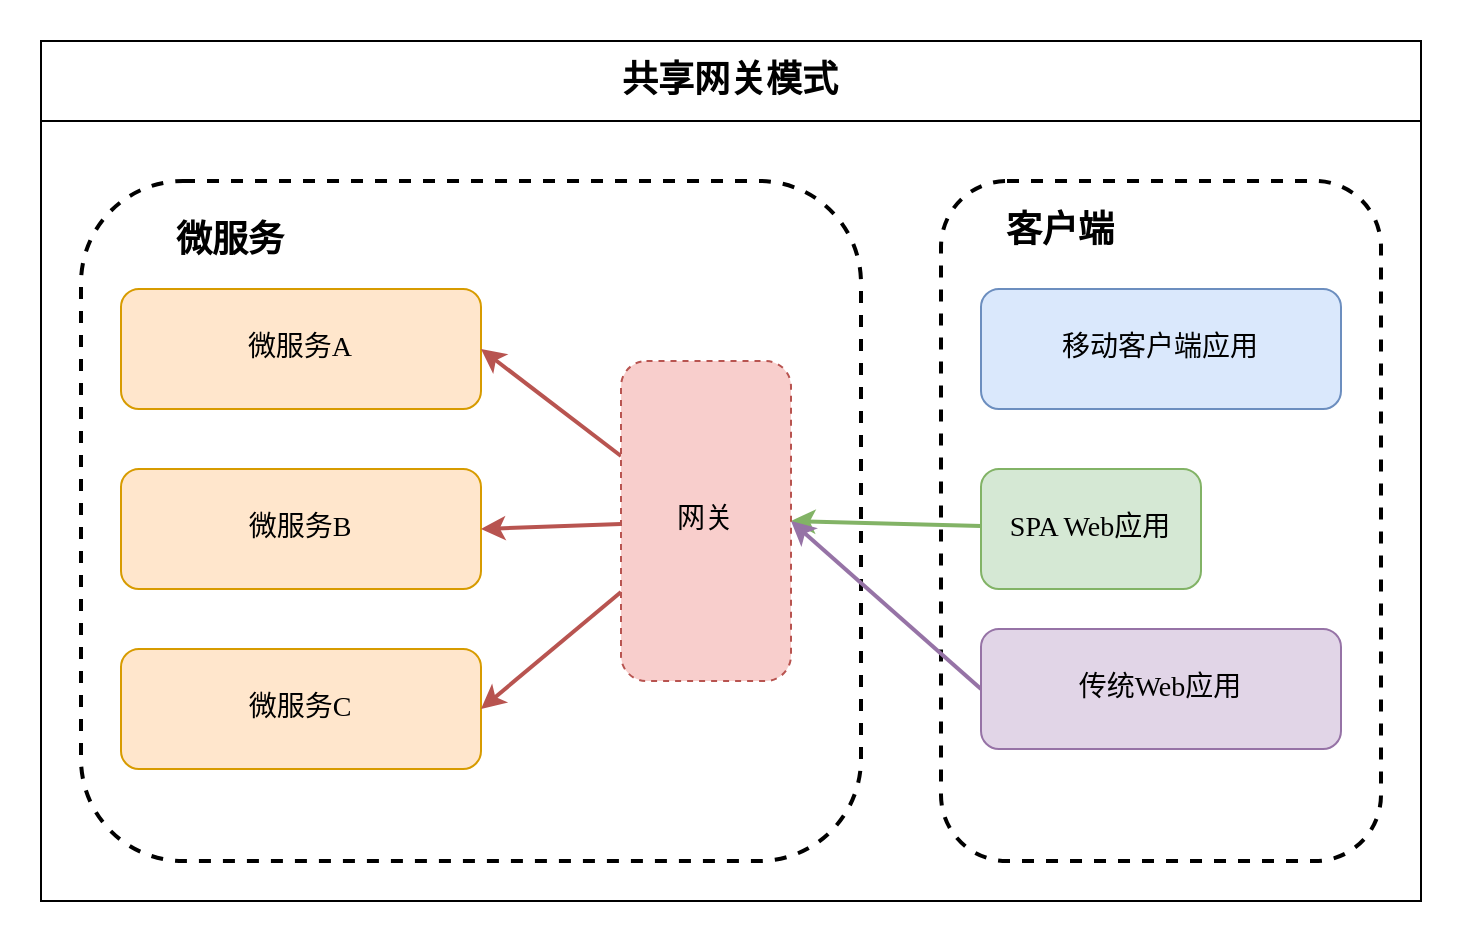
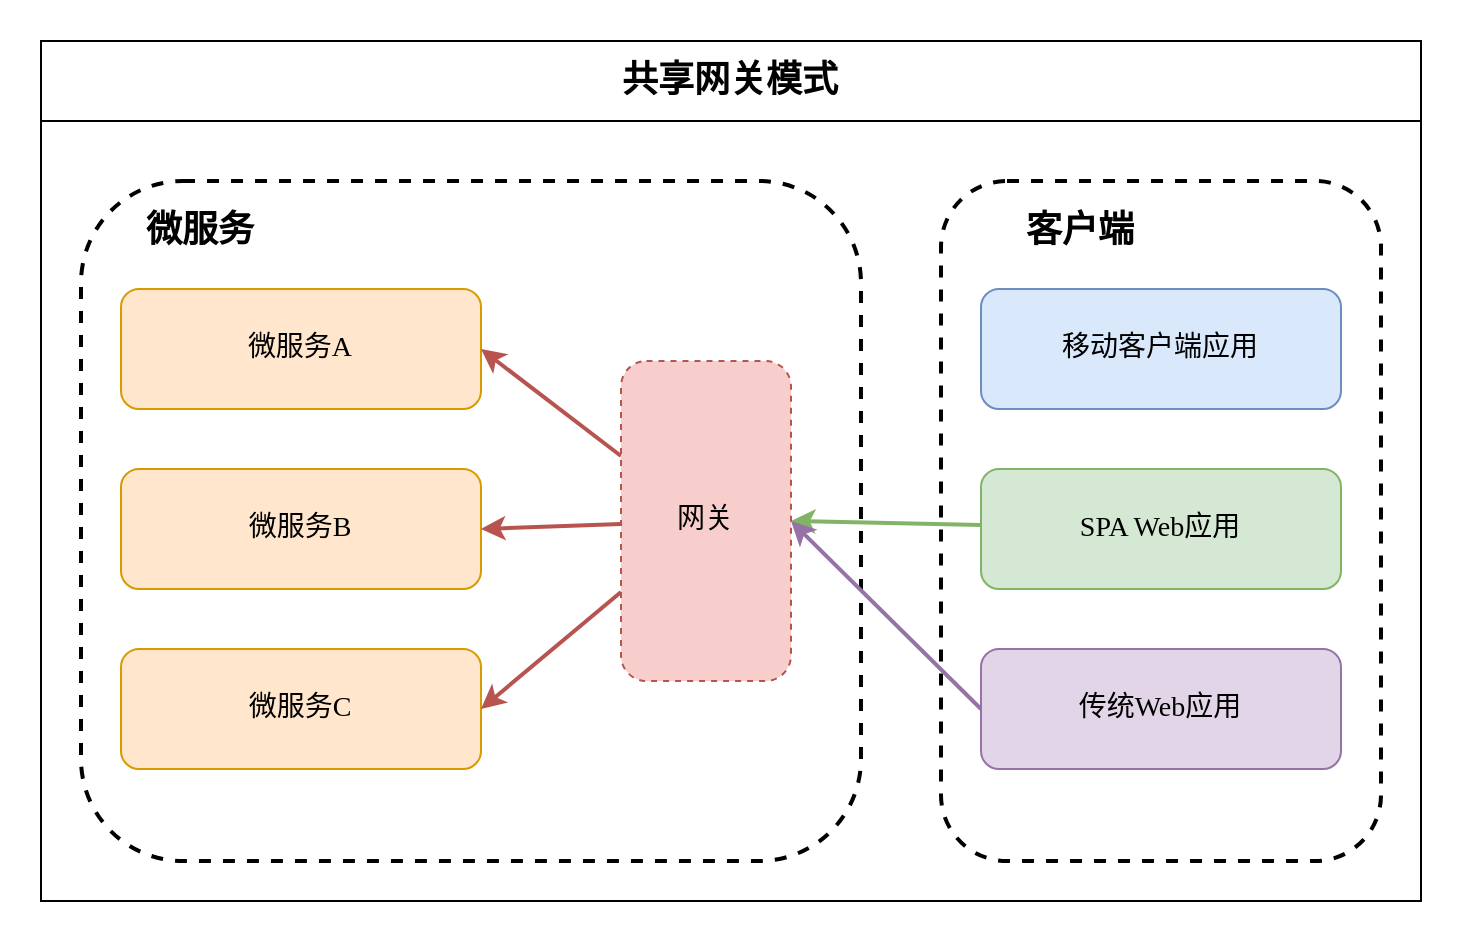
node "客户端": moved (1061, 231) -> (1081, 231)
node "微服务": moved (231, 241) -> (201, 231)
node "SPA Web应用": size 220x120 -> 360x120
node "传统Web应用": moved (1161, 689) -> (1161, 709)
